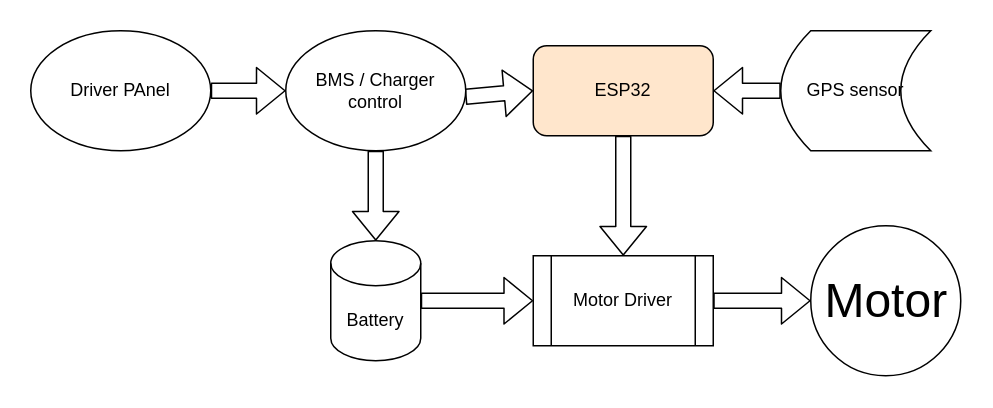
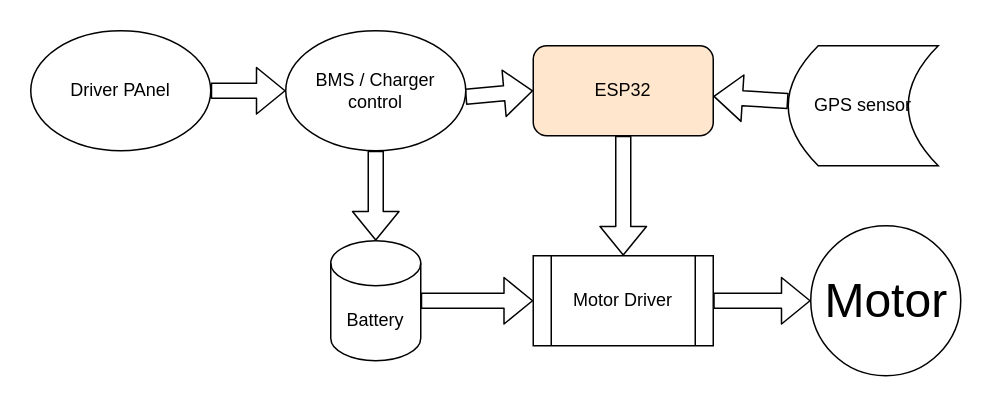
node "GPS sensor": moved (856, 91) -> (863, 106)
